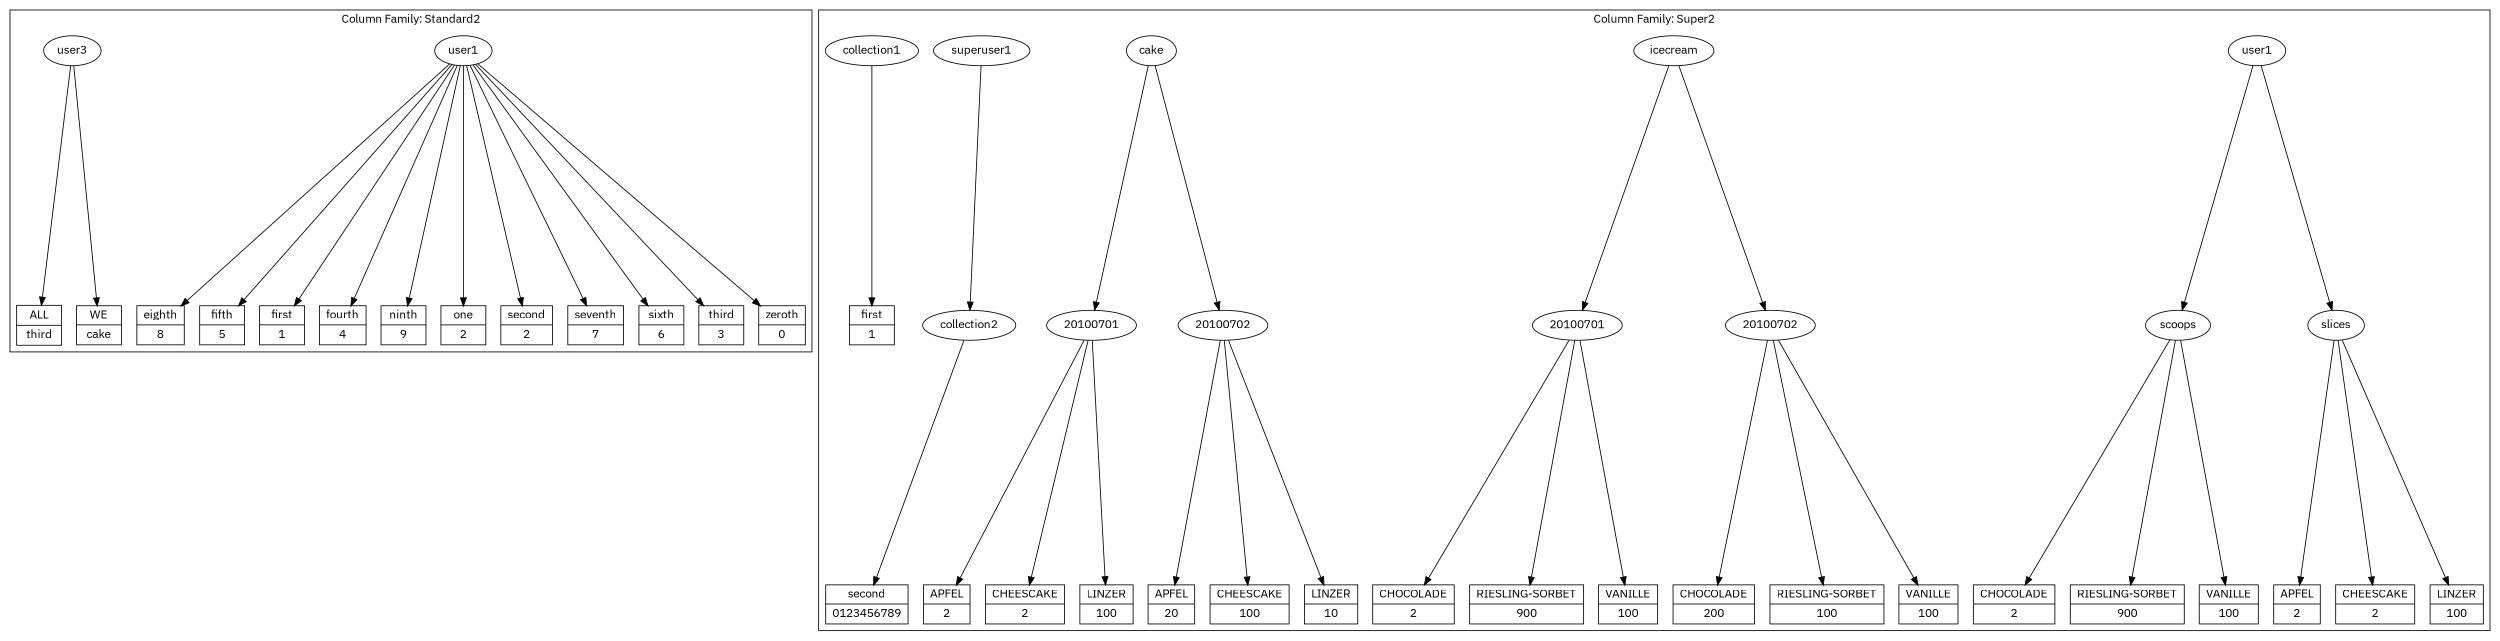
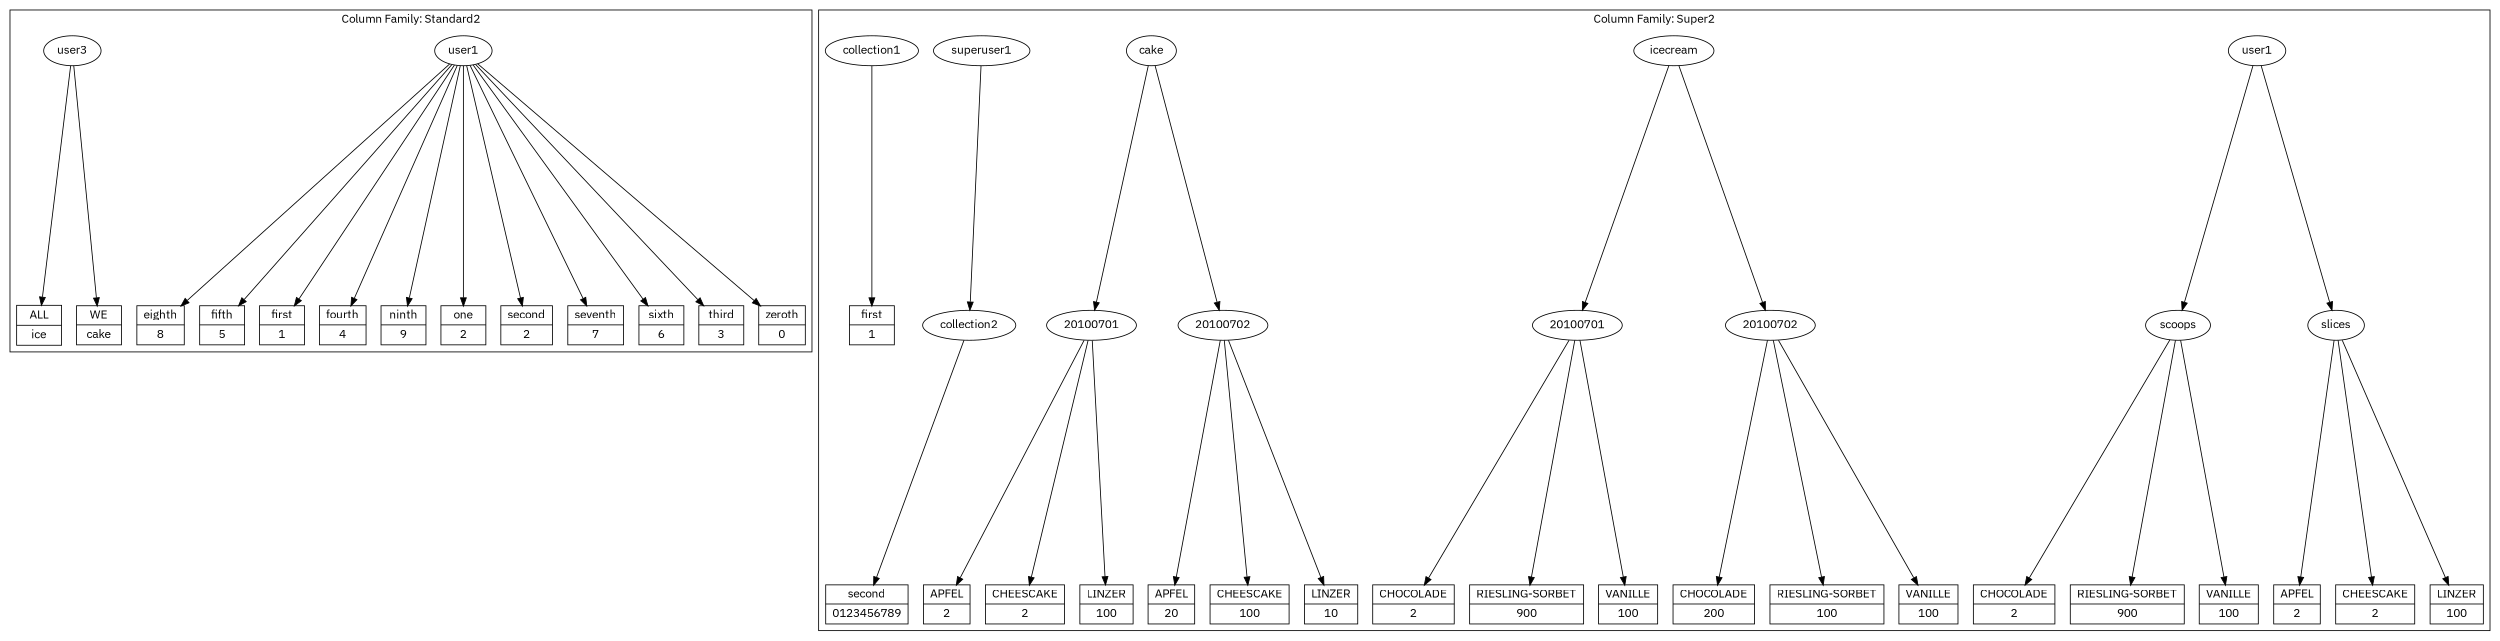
node "ALL": text "third" -> "ice"
